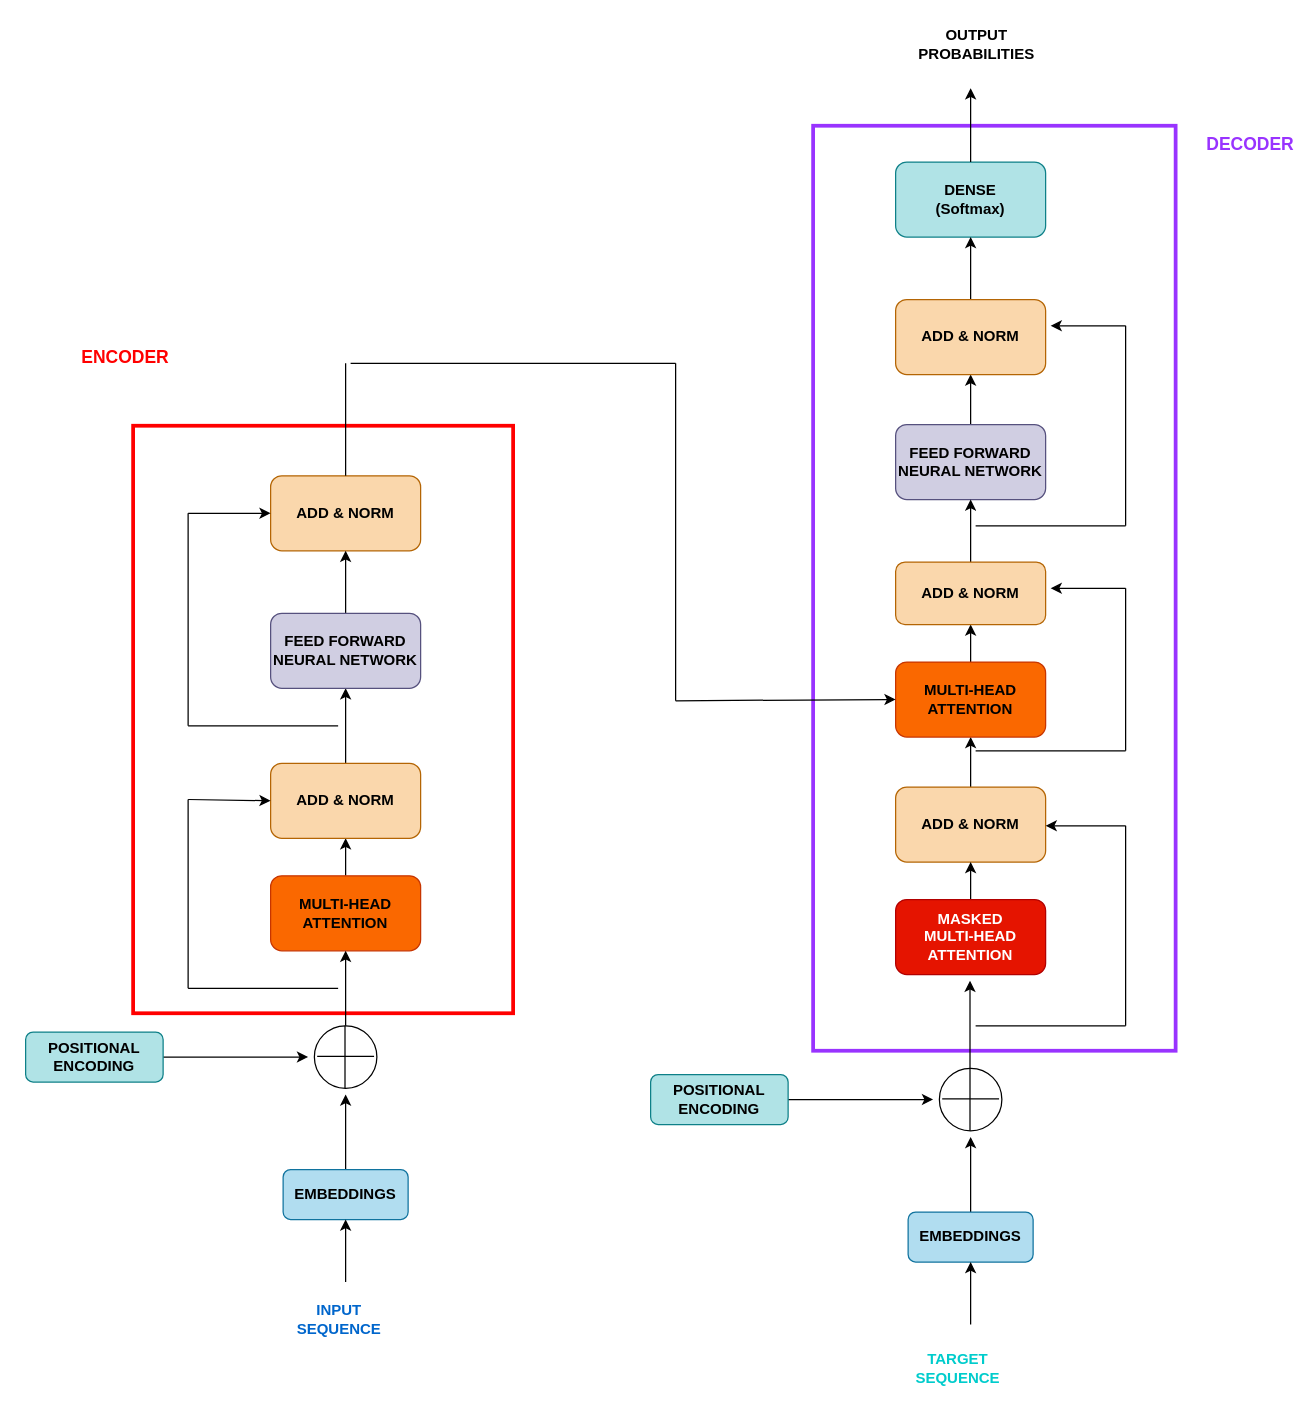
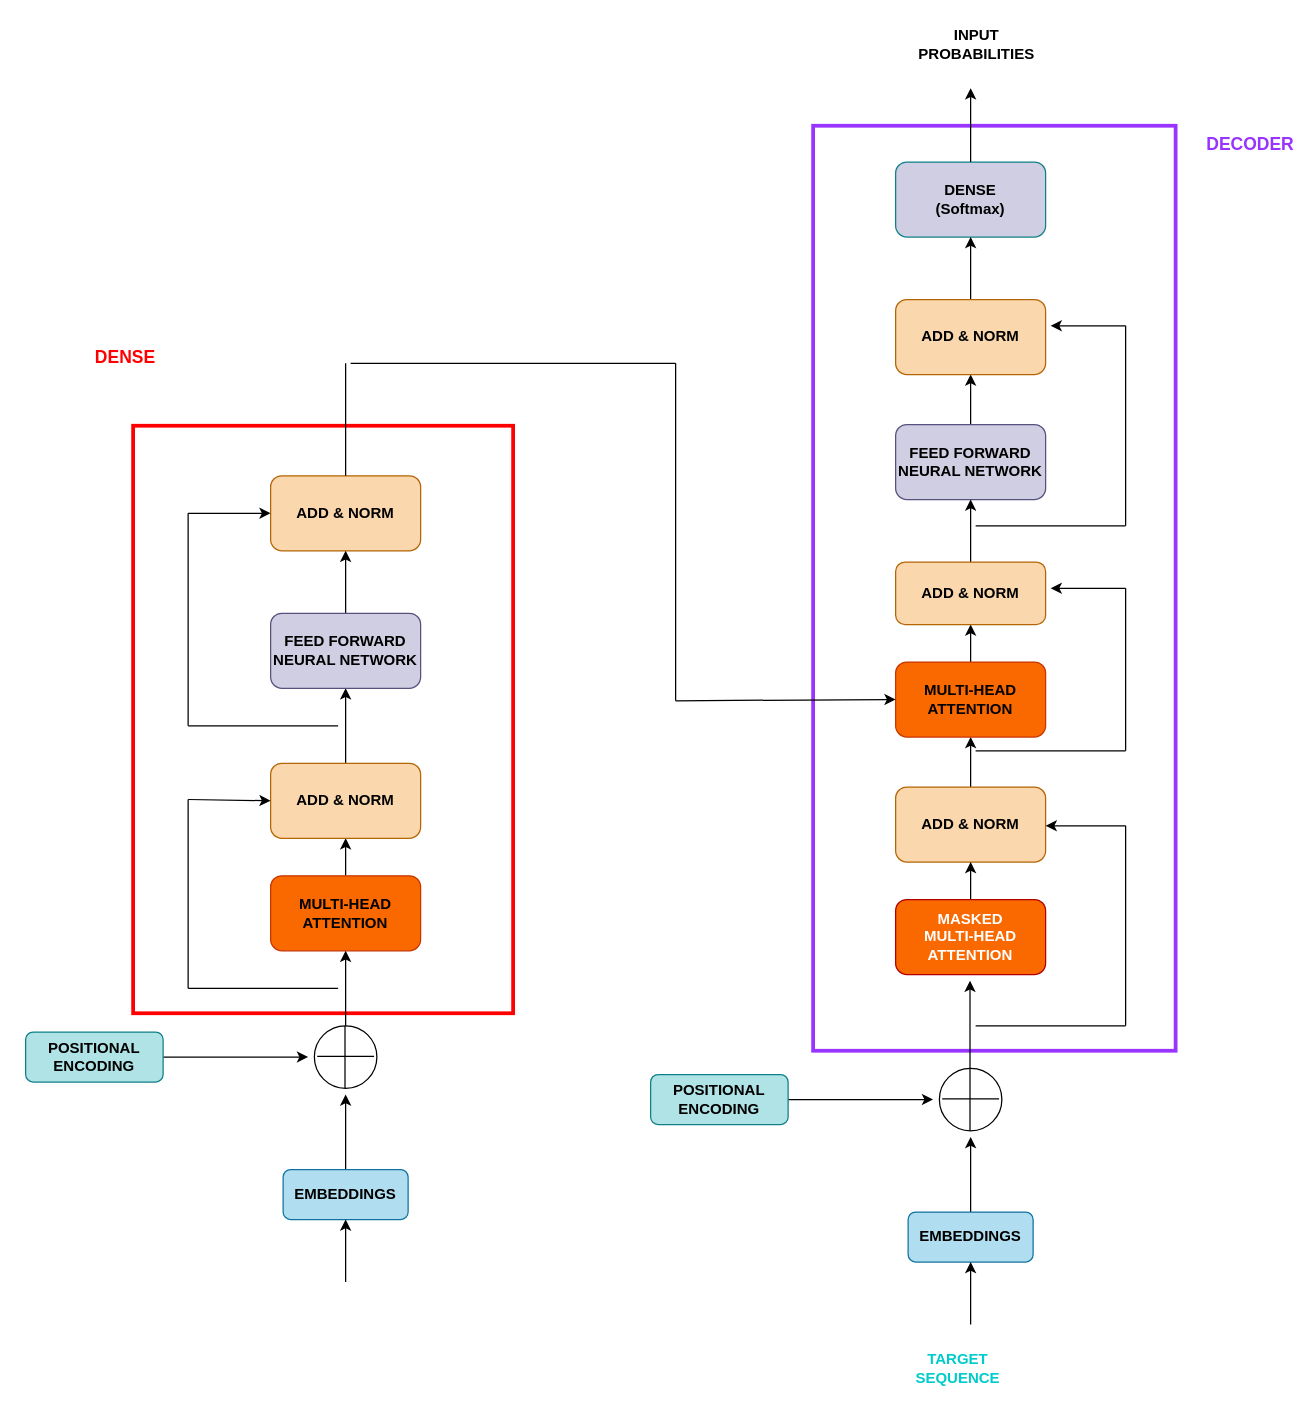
node "OUTPUT PROBABILITIES": label "OUTPUT PROBABILITIES" -> "INPUT PROBABILITIES"
node "DENSE (Softmax)": fillcolor #b0e3e6 -> #d0cee2
node "ENCODER": label "ENCODER" -> "DENSE"
node "MASKED MULTI-HEAD ATTENTION": fillcolor #e51400 -> #fa6800
node "INPUT SEQUENCE": removed
